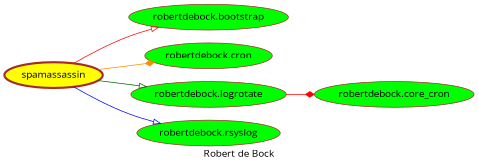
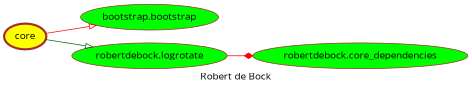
node "robertdebock.bootstrap": label "robertdebock.bootstrap" -> "bootstrap.bootstrap"
node "robertdebock.cron": removed
node "spamassassin": label "spamassassin" -> "core"
node "robertdebock.core_cron": label "robertdebock.core_cron" -> "robertdebock.core_dependencies"
node "robertdebock.rsyslog": removed
